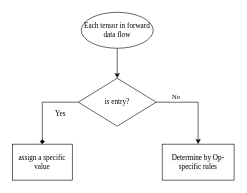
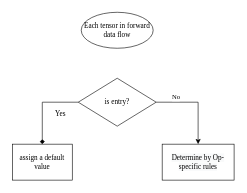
edge "Each tensor in forward data flow" -> "is entry?": removed
node "assign a specific value": label "assign a specific value" -> "assign a default value"
